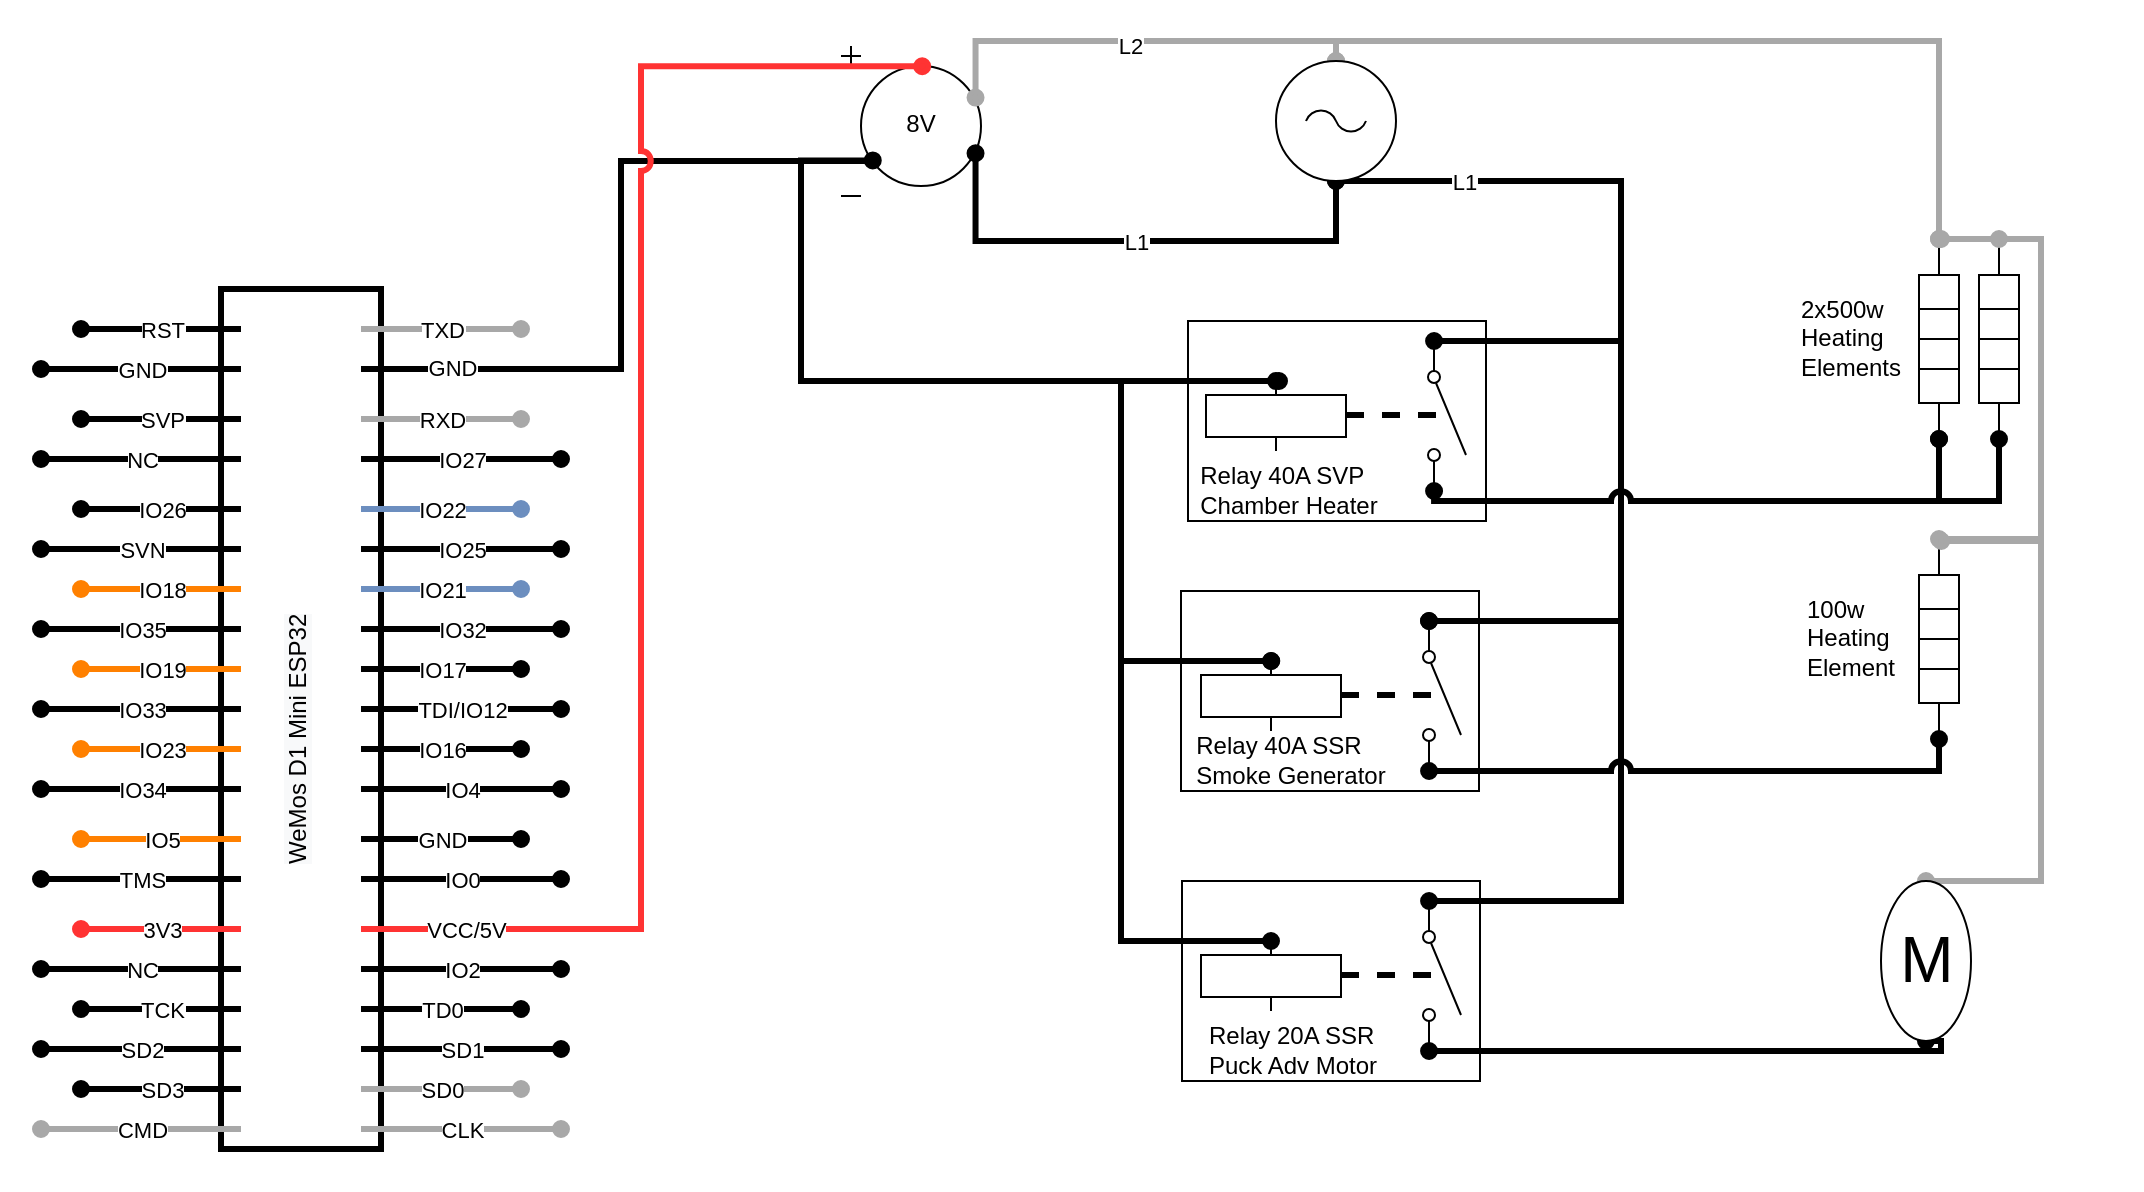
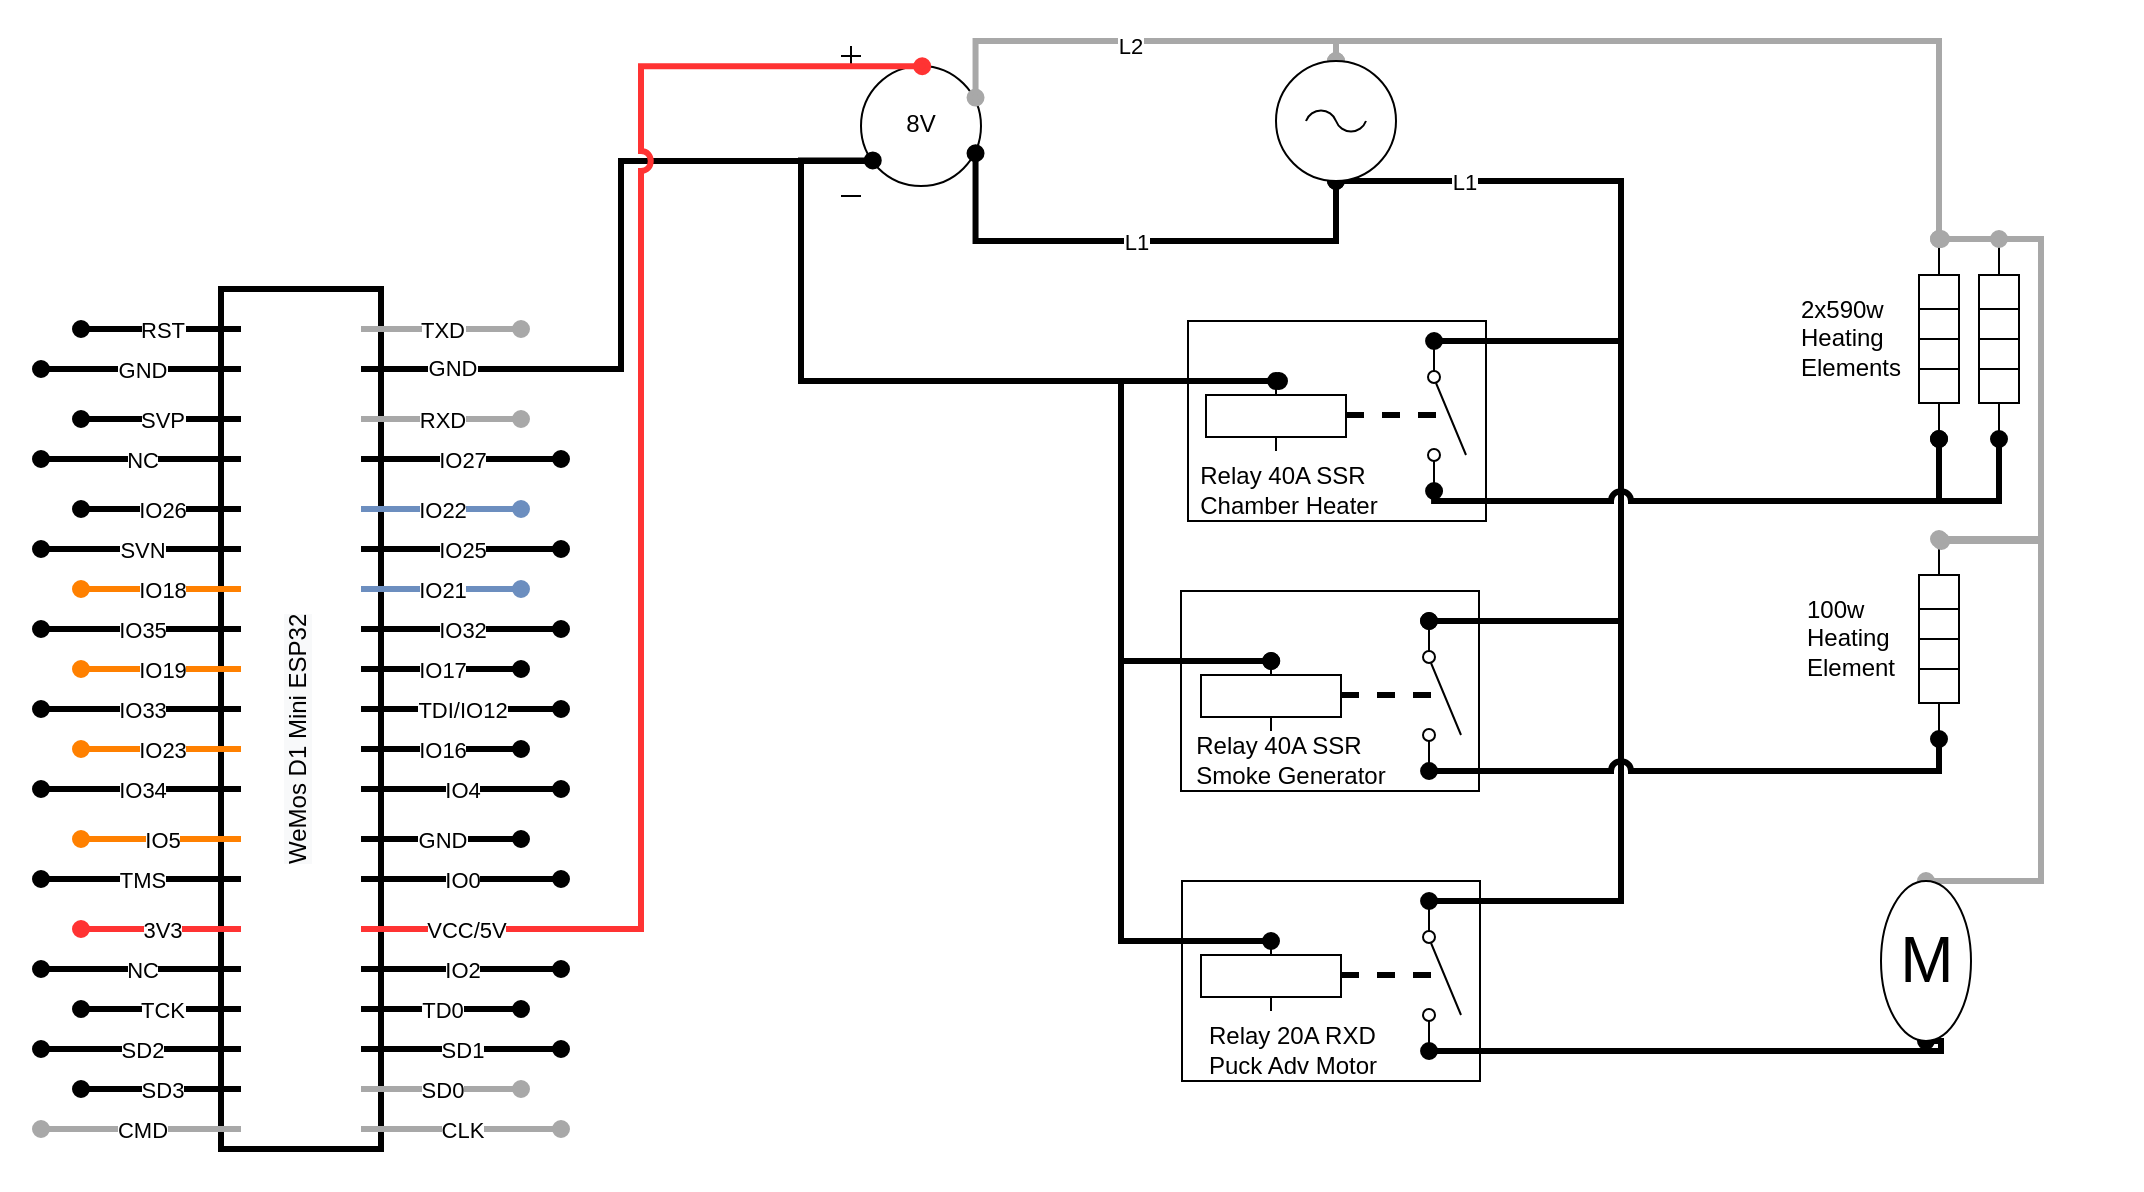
node "2x500w Heating Elements": label "2x500w Heating Elements" -> "2x590w Heating Elements"
node "Relay 40A SVP Chamber Heater": label "Relay 40A SVP Chamber Heater" -> "Relay 40A SSR Chamber Heater"
node "Relay 20A SSR Puck Adv Motor": label "Relay 20A SSR Puck Adv Motor" -> "Relay 20A RXD Puck Adv Motor"
